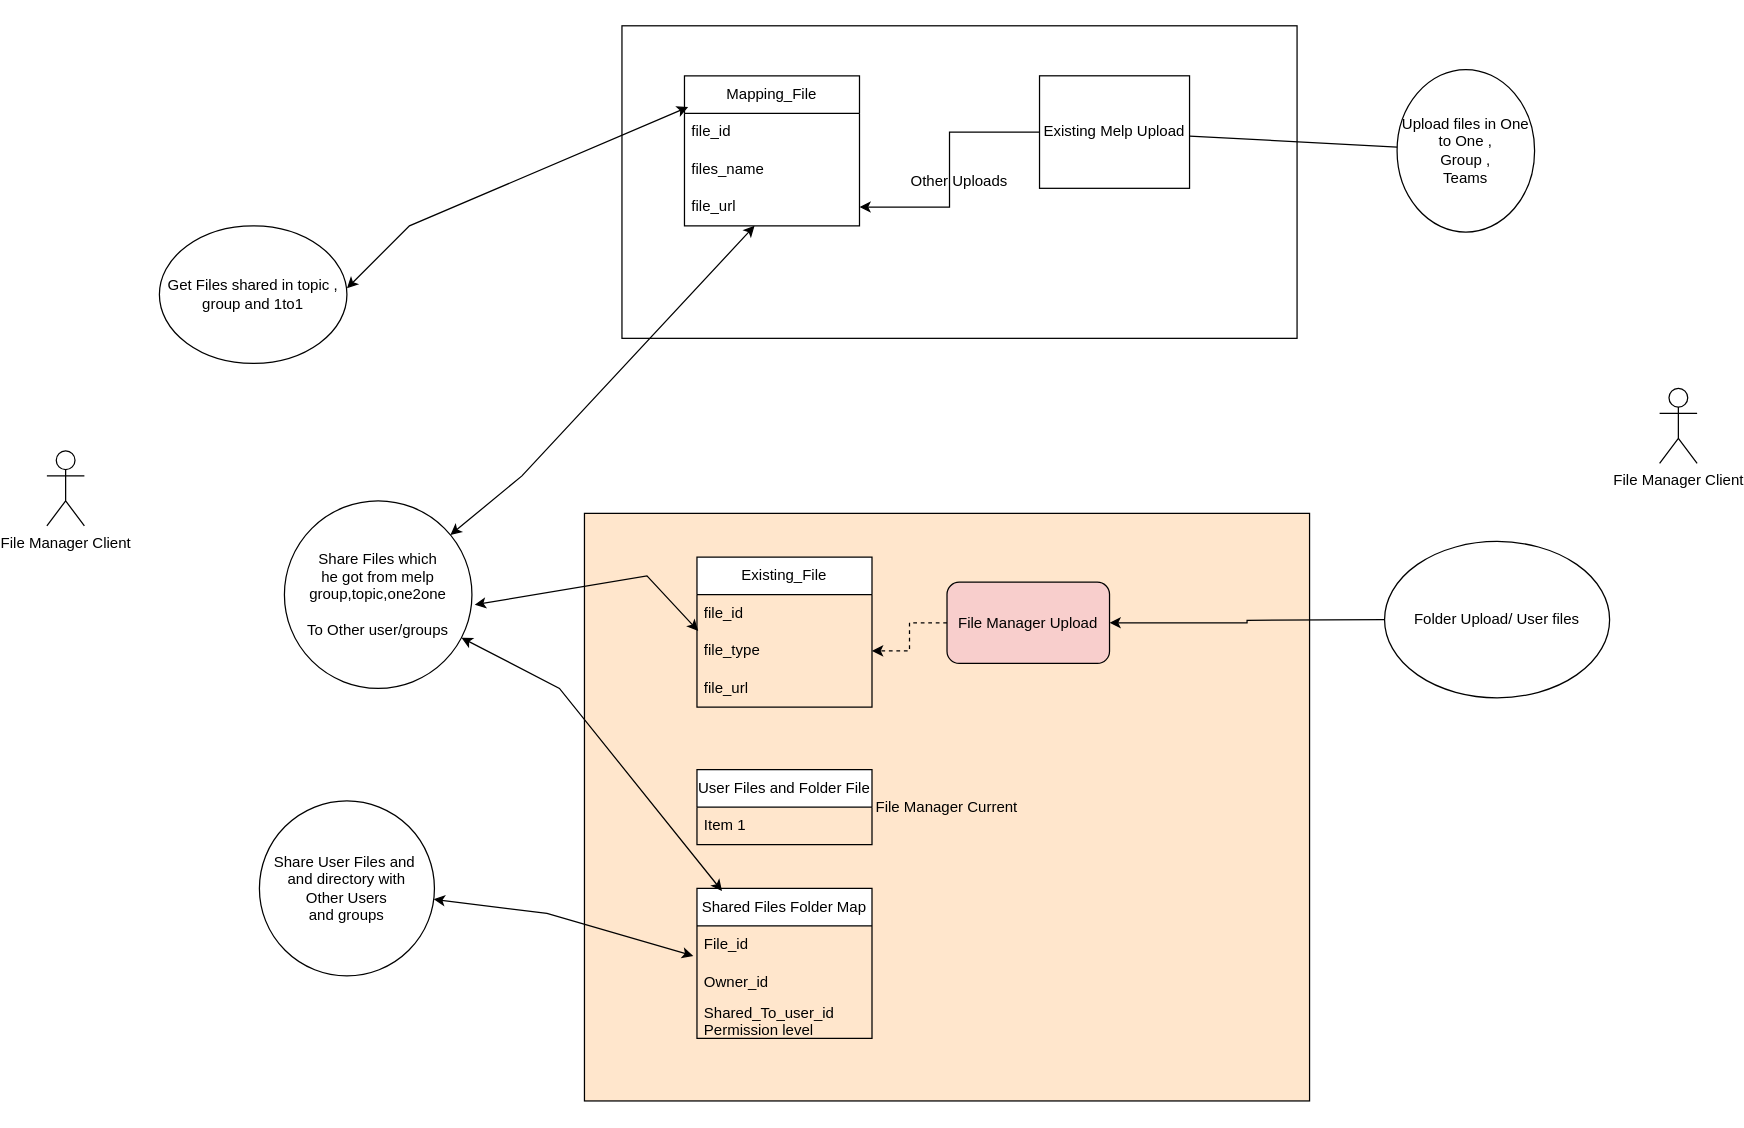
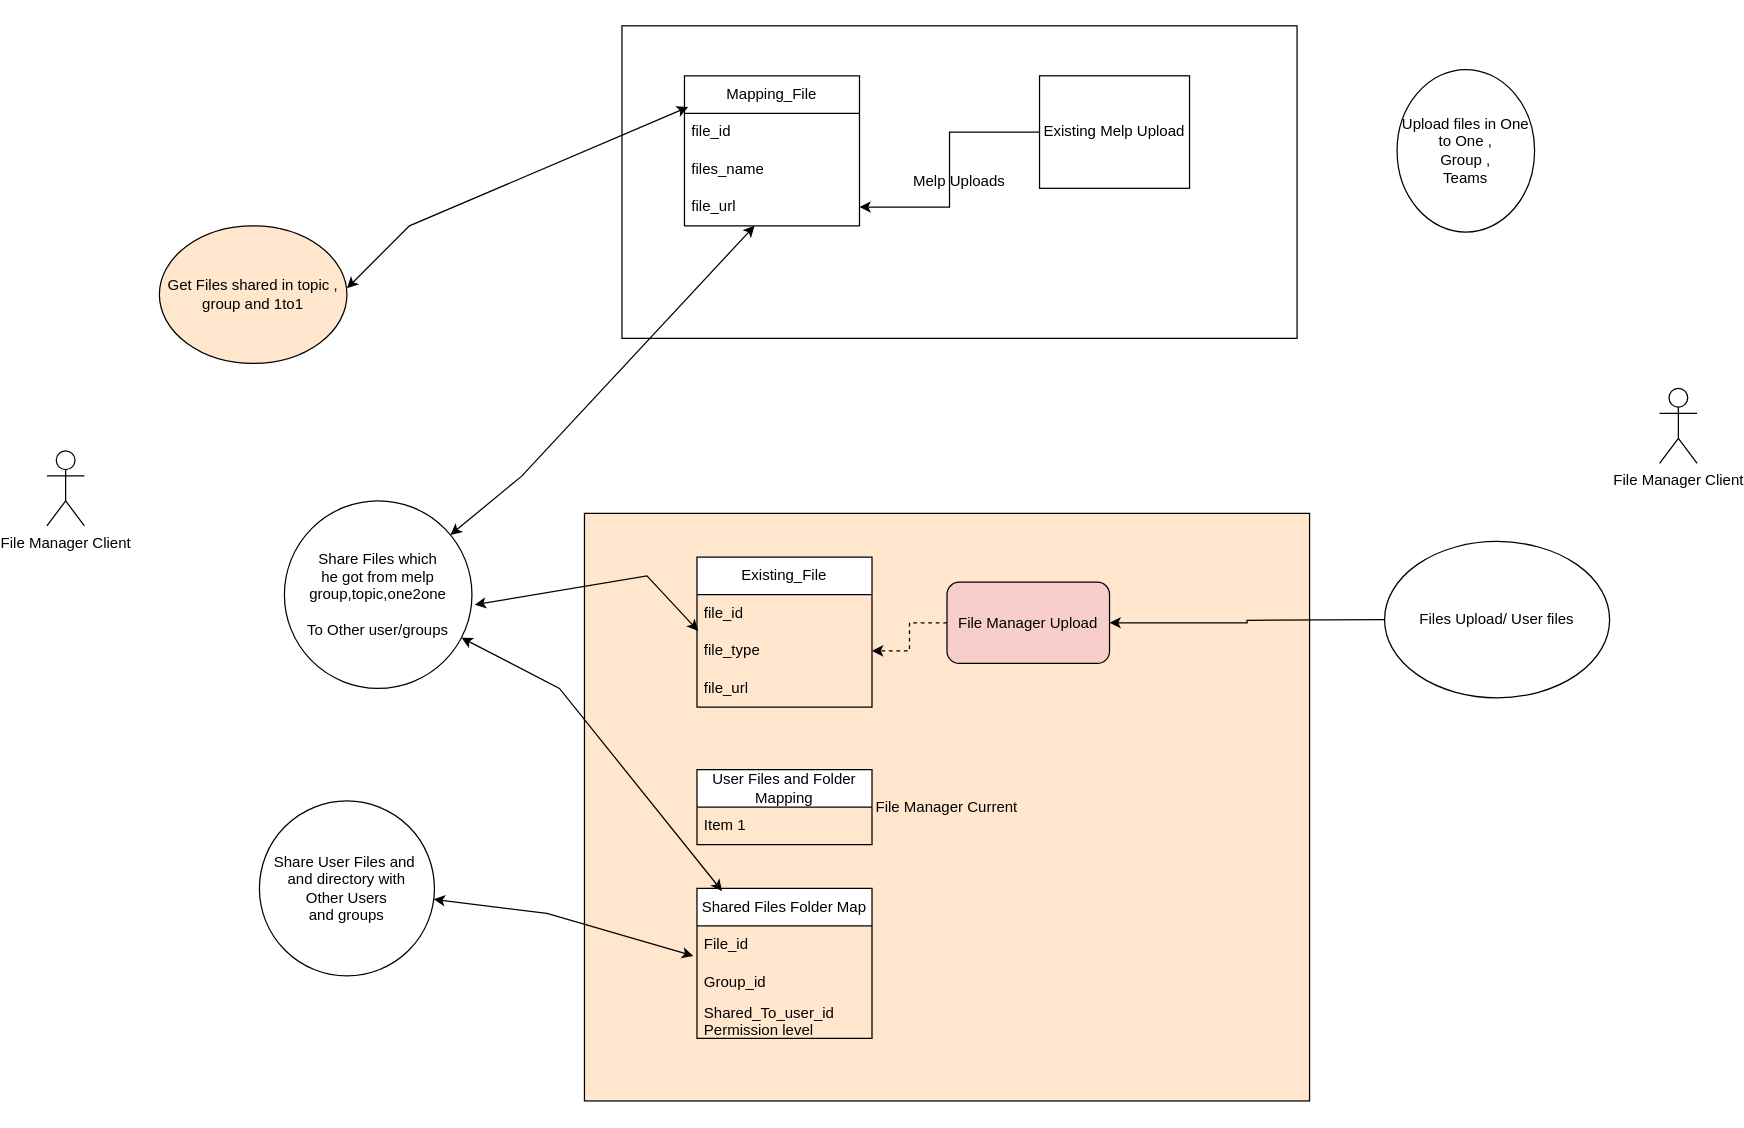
edge "Existing Melp Upload" -- "Upload files in One to One , Group , Teams": removed
node "Other Uploads": label "Other Uploads" -> "Melp Uploads"
node "Get Files shared in topic , group and 1to1": fillcolor #ffffff -> #ffe6cc
node "Folder Upload/ User files": label "Folder Upload/ User files" -> "Files Upload/ User files"
node "User Files and Folder File": label "User Files and Folder File" -> "User Files and Folder Mapping"
node "Owner_id": label "Owner_id" -> "Group_id"
